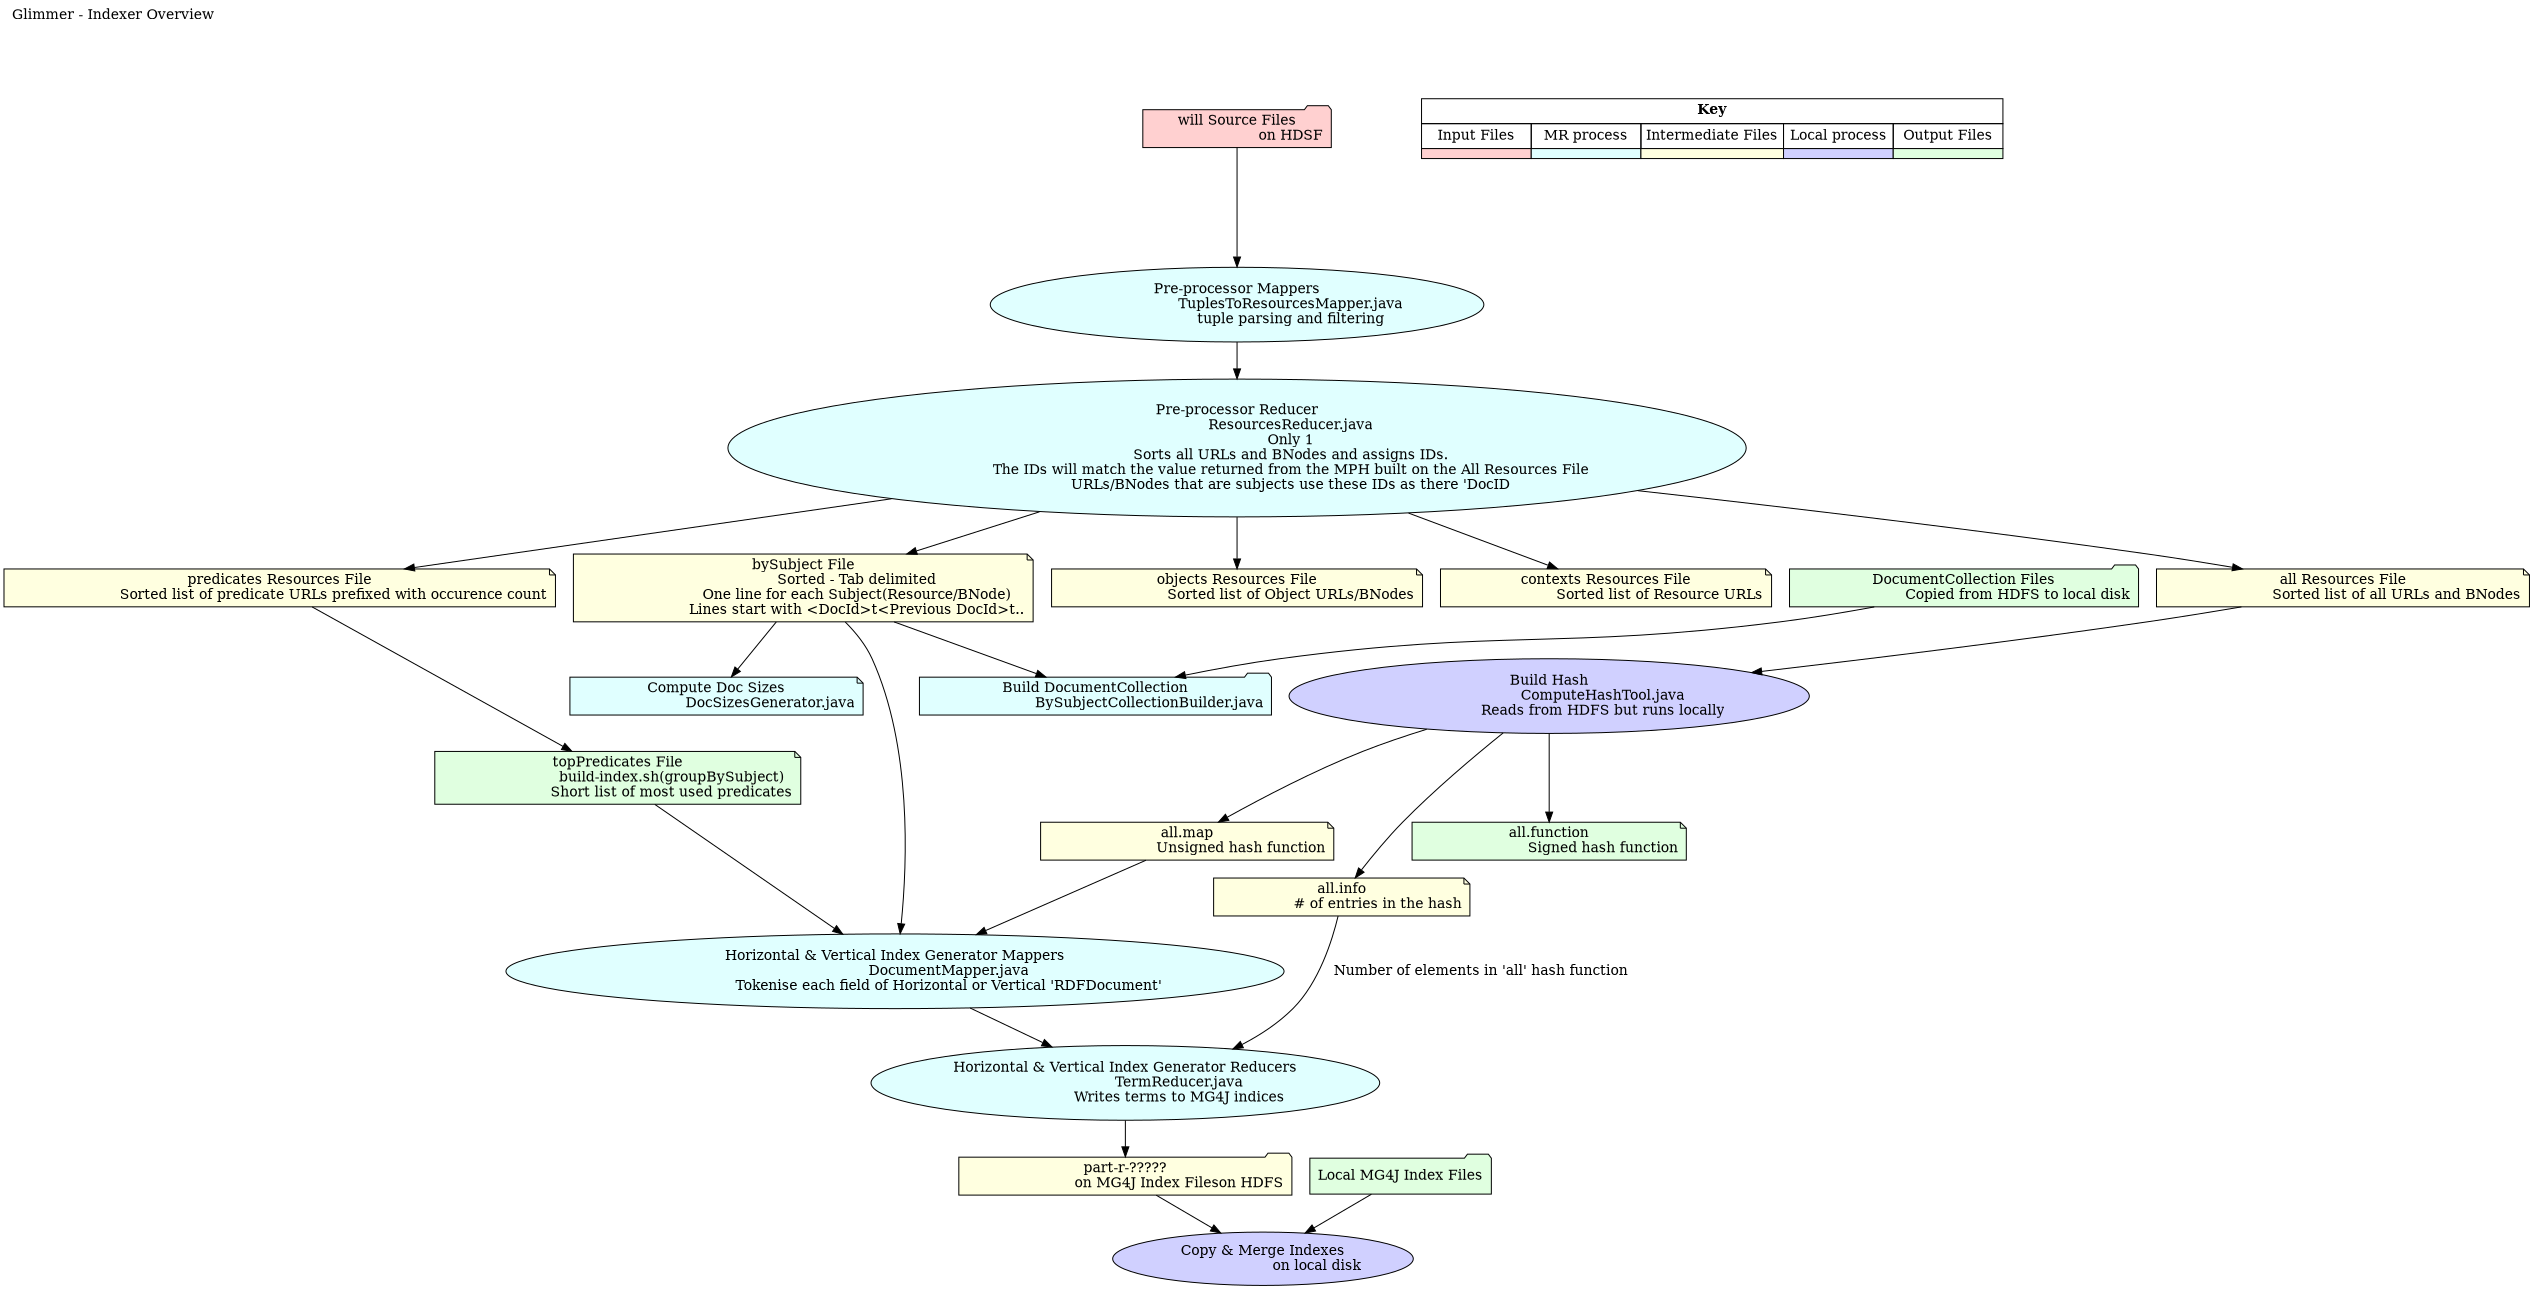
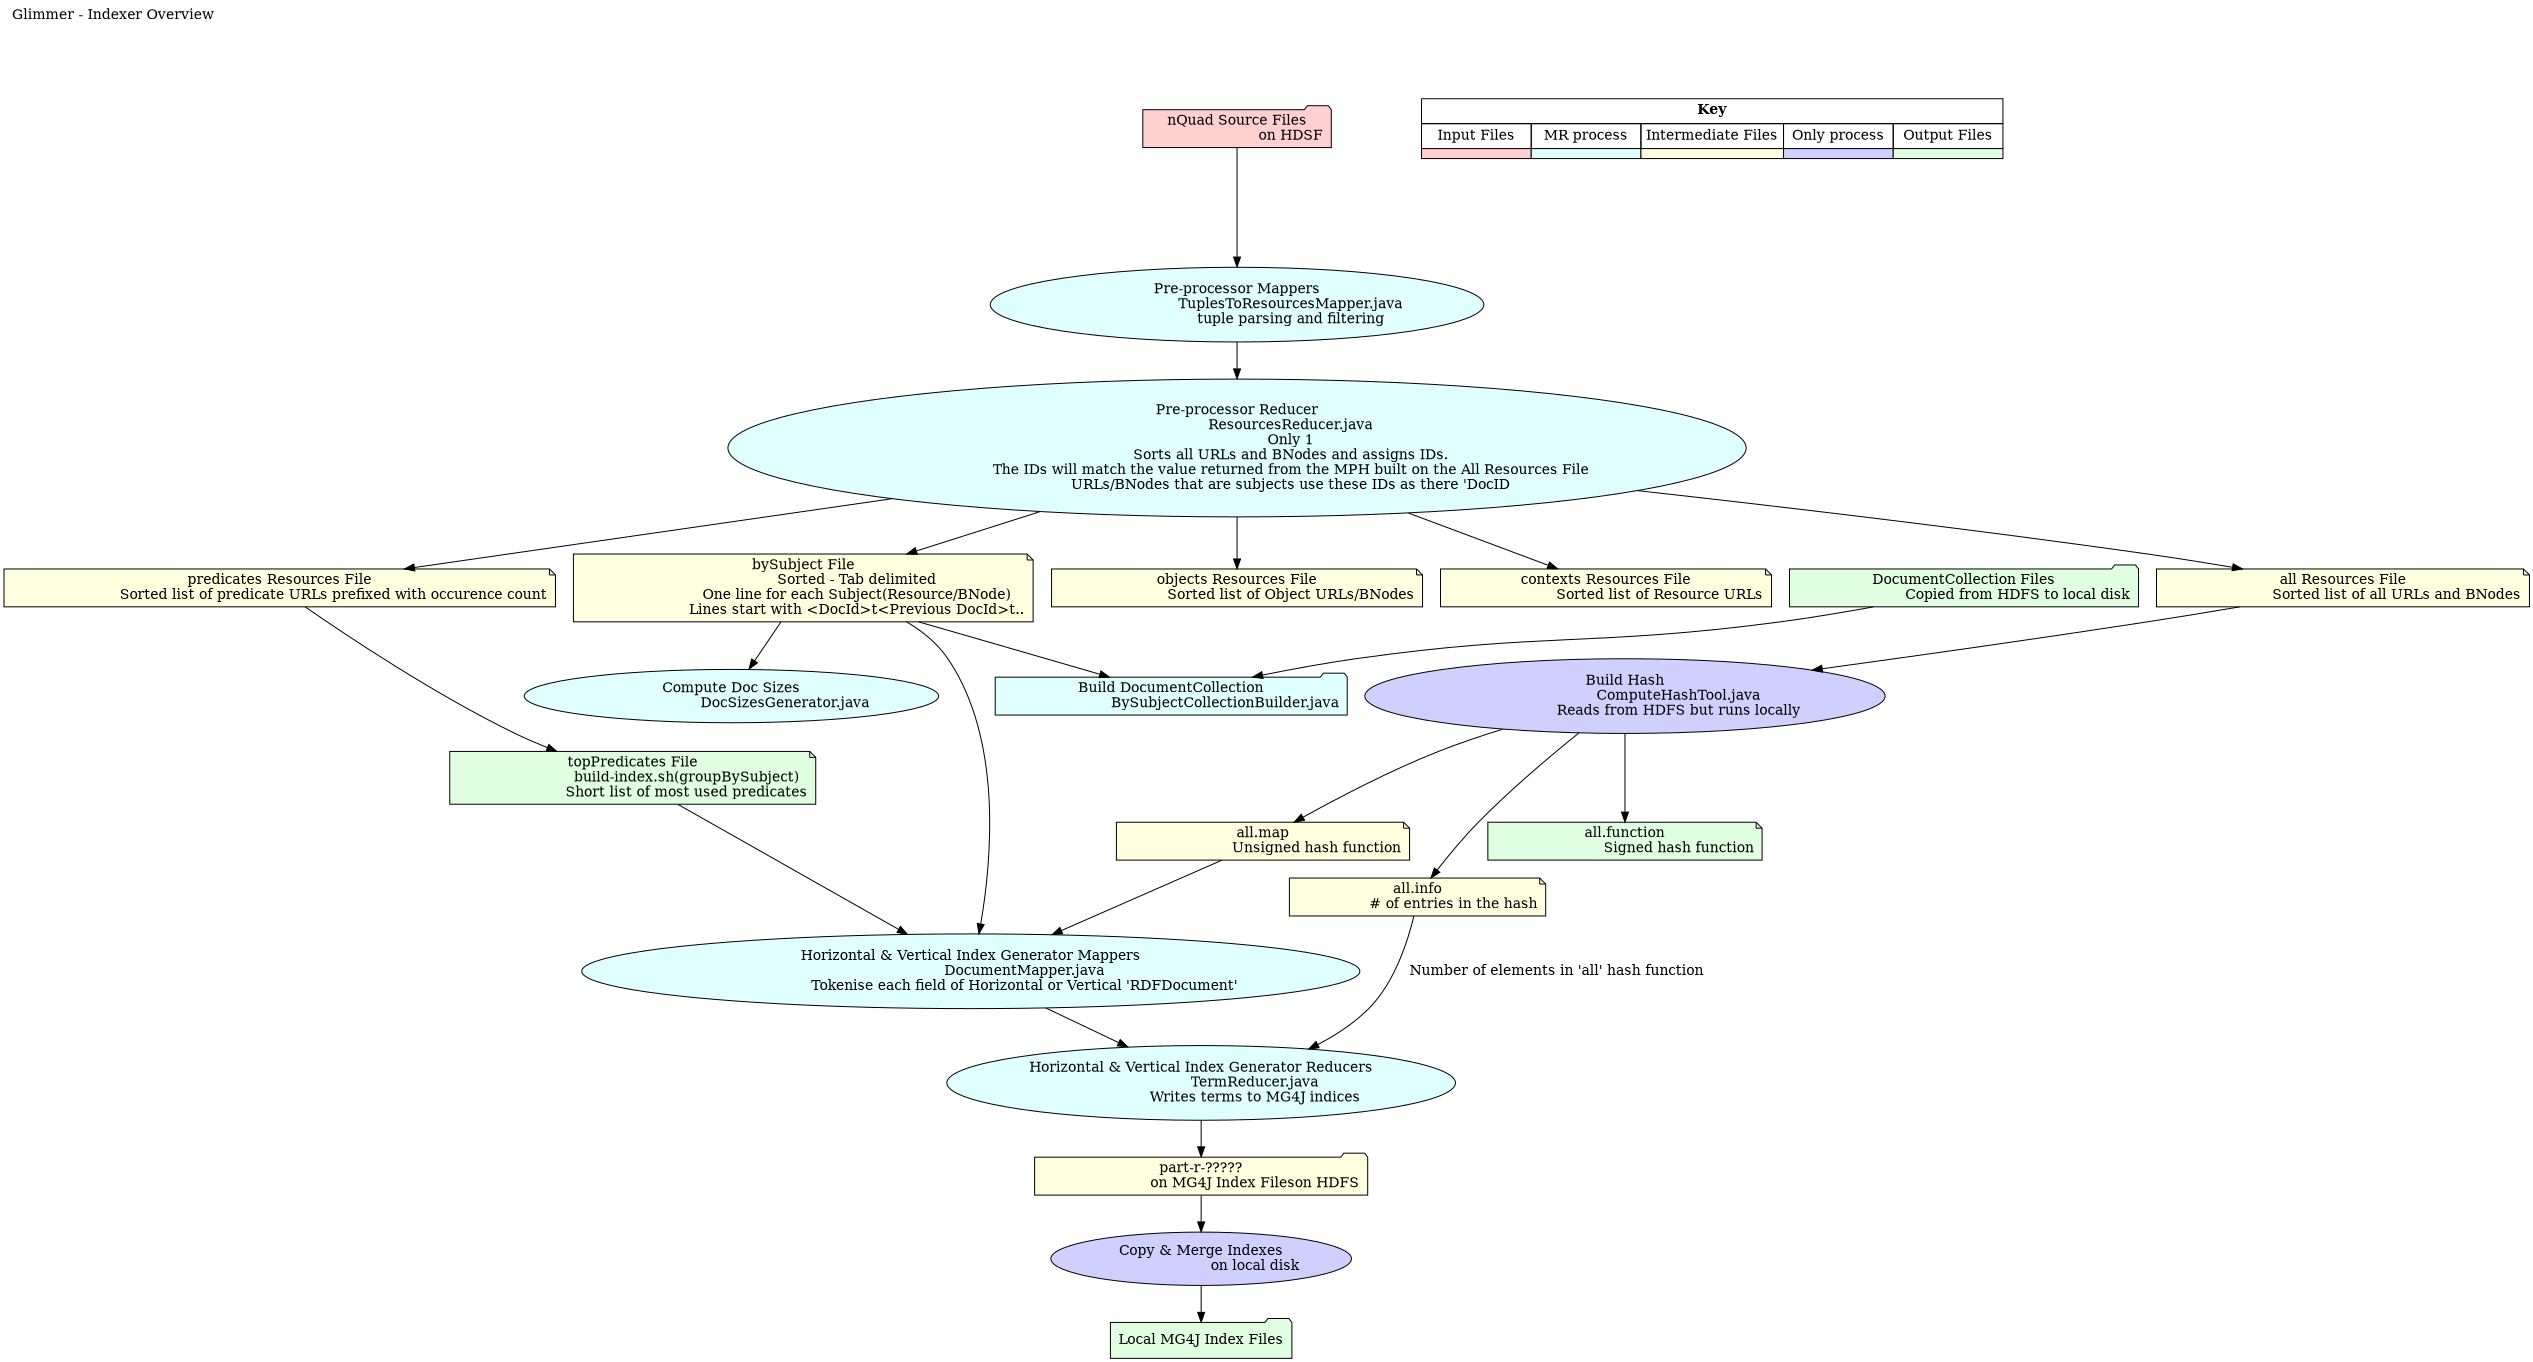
node "will Source Files on HDSF": label "will Source Files on HDSF" -> "nQuad Source Files on HDSF"
node "Key": text "Local process" -> "Only process"
node "Compute Doc Sizes DocSizesGenerator.java": shape note -> ellipse
edge "Local MG4J Index Files" -> "Copy & Merge Indexes on local disk": reversed
